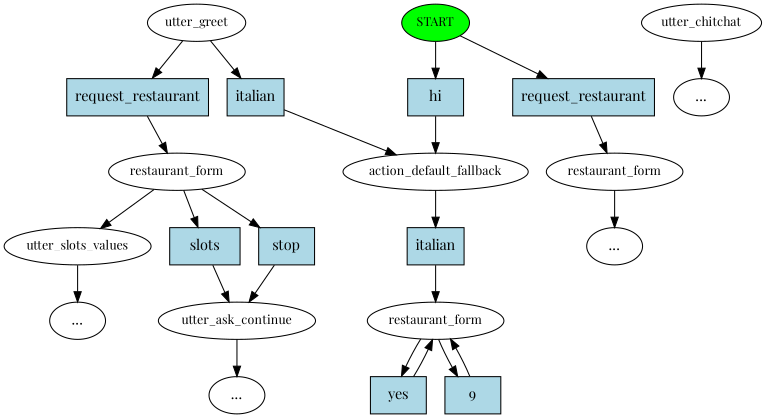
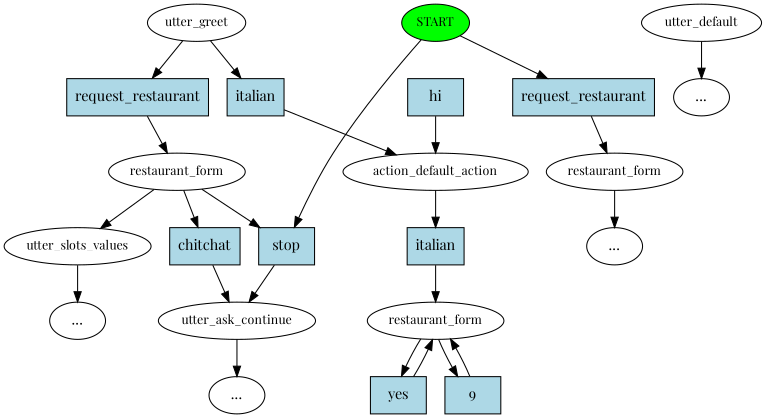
node "utter_chitchat": label "utter_chitchat" -> "utter_default"
edge "START" -> "hi": now "START" -> "stop"
node "action_default_fallback": label "action_default_fallback" -> "action_default_action"
node "slots": label "slots" -> "chitchat"
